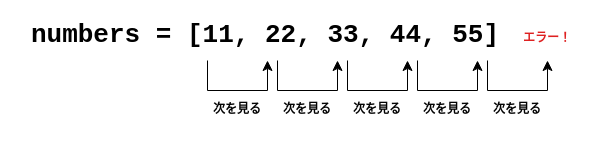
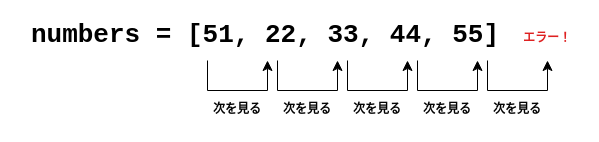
node "numbers = [11, 22, 33, 44, 55]": label "numbers = [11, 22, 33, 44, 55]" -> "numbers = [51, 22, 33, 44, 55]"
